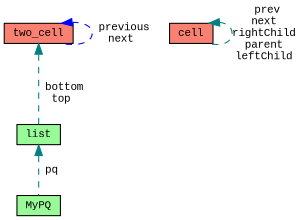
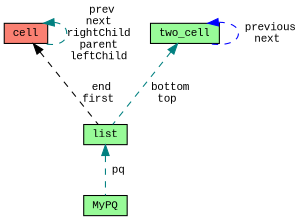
node "two_cell": fillcolor salmon -> palegreen
edge "list" -> "cell": added, label "end first"
